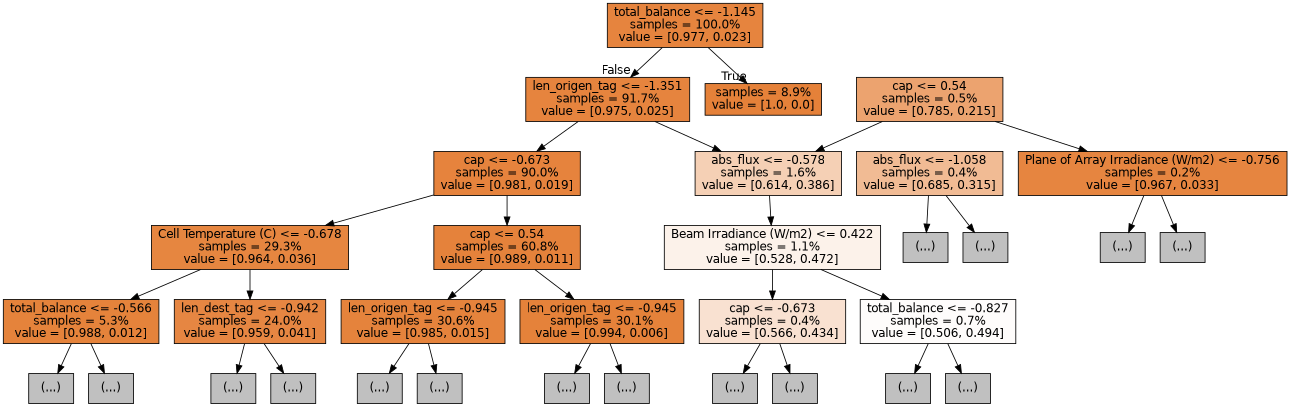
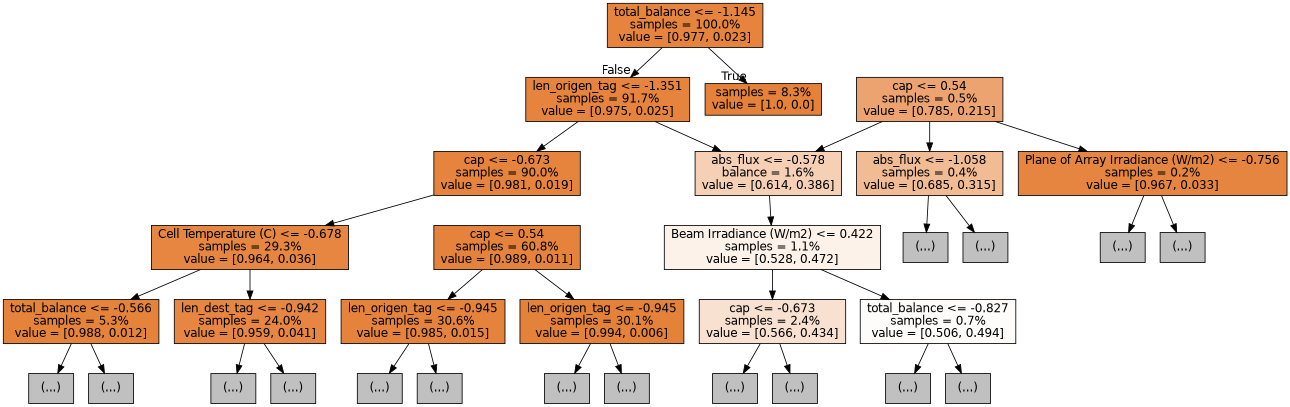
node "samples = 8.9% value = [1.0, 0.0]": label "samples = 8.9% value = [1.0, 0.0]" -> "samples = 8.3% value = [1.0, 0.0]"
edge "cap <= 0.54 samples = 0.5% value = [0.785, 0.215]" -> "abs_flux <= -1.058 samples = 0.4% value = [0.685, 0.315]": added
node "abs_flux <= -0.578 samples = 1.6% value = [0.614, 0.386]": label "abs_flux <= -0.578 samples = 1.6% value = [0.614, 0.386]" -> "abs_flux <= -0.578 balance = 1.6% value = [0.614, 0.386]"
edge "cap <= -0.673 samples = 90.0% value = [0.981, 0.019]" -> "cap <= 0.54 samples = 60.8% value = [0.989, 0.011]": removed
node "cap <= -0.673 samples = 0.4% value = [0.566, 0.434]": label "cap <= -0.673 samples = 0.4% value = [0.566, 0.434]" -> "cap <= -0.673 samples = 2.4% value = [0.566, 0.434]"
